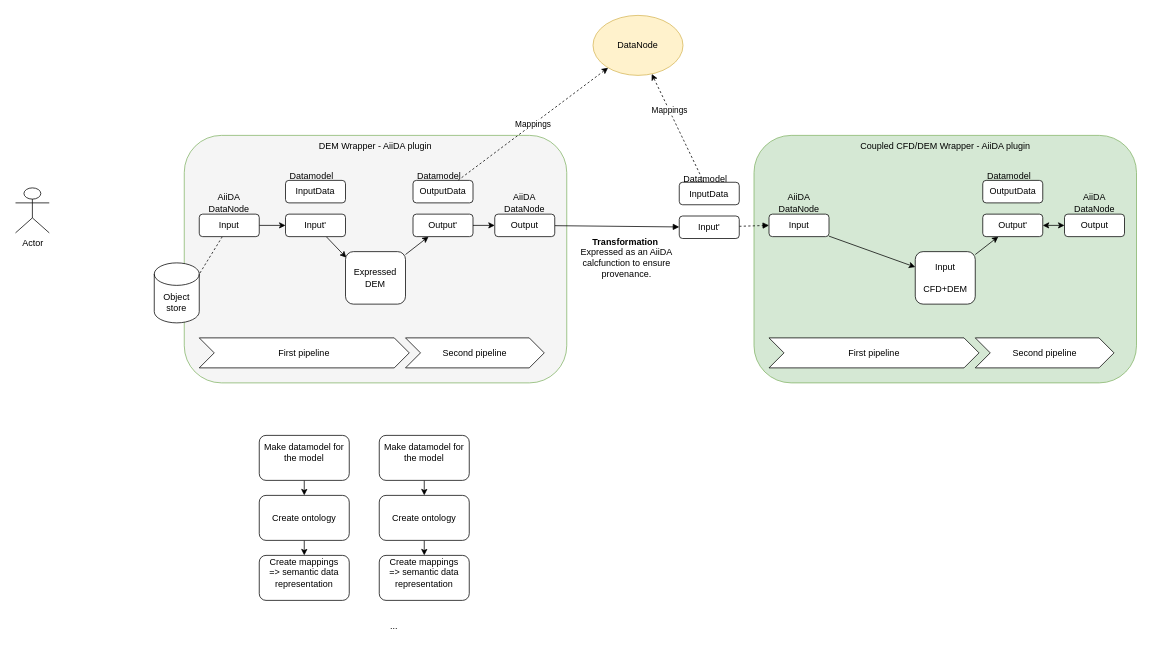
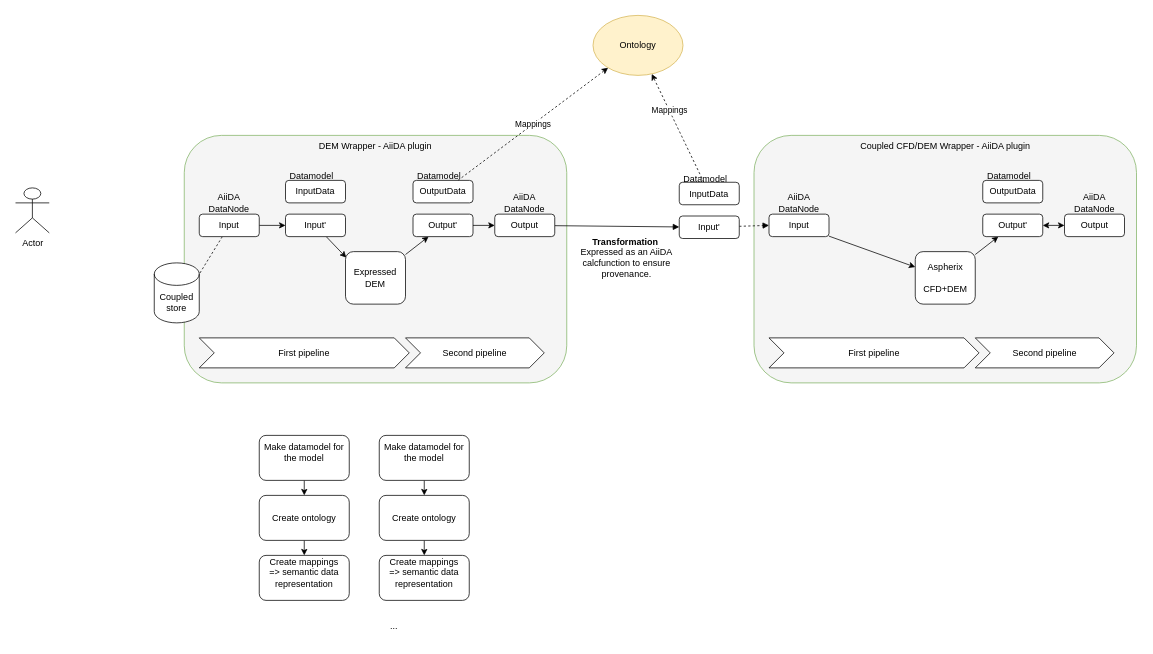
node "DataNode": label "DataNode" -> "Ontology"
node "Coupled CFD/DEM Wrapper - AiiDA plugin": fillcolor #d5e8d4 -> #f5f5f5
node "Input CFD+DEM": label "Input CFD+DEM" -> "Aspherix CFD+DEM"
node "Object store": label "Object store" -> "Coupled store"
